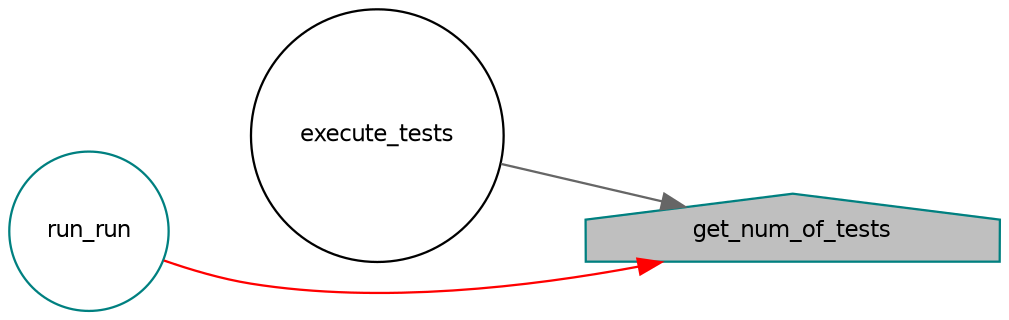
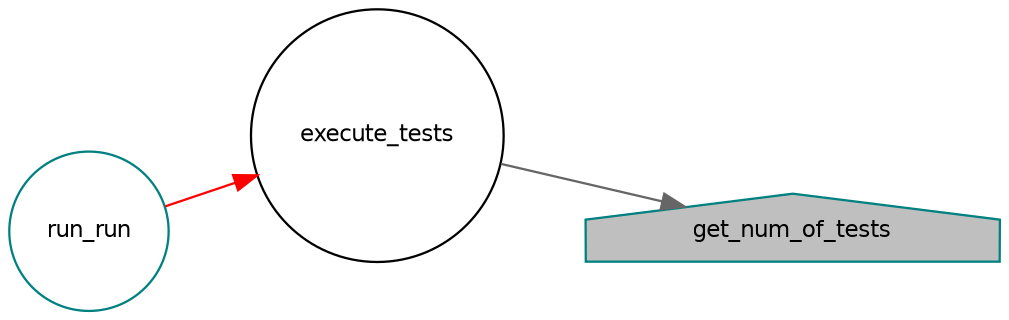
edge "run_run" -> "get_num_of_tests": now "run_run" -> "execute_tests"
